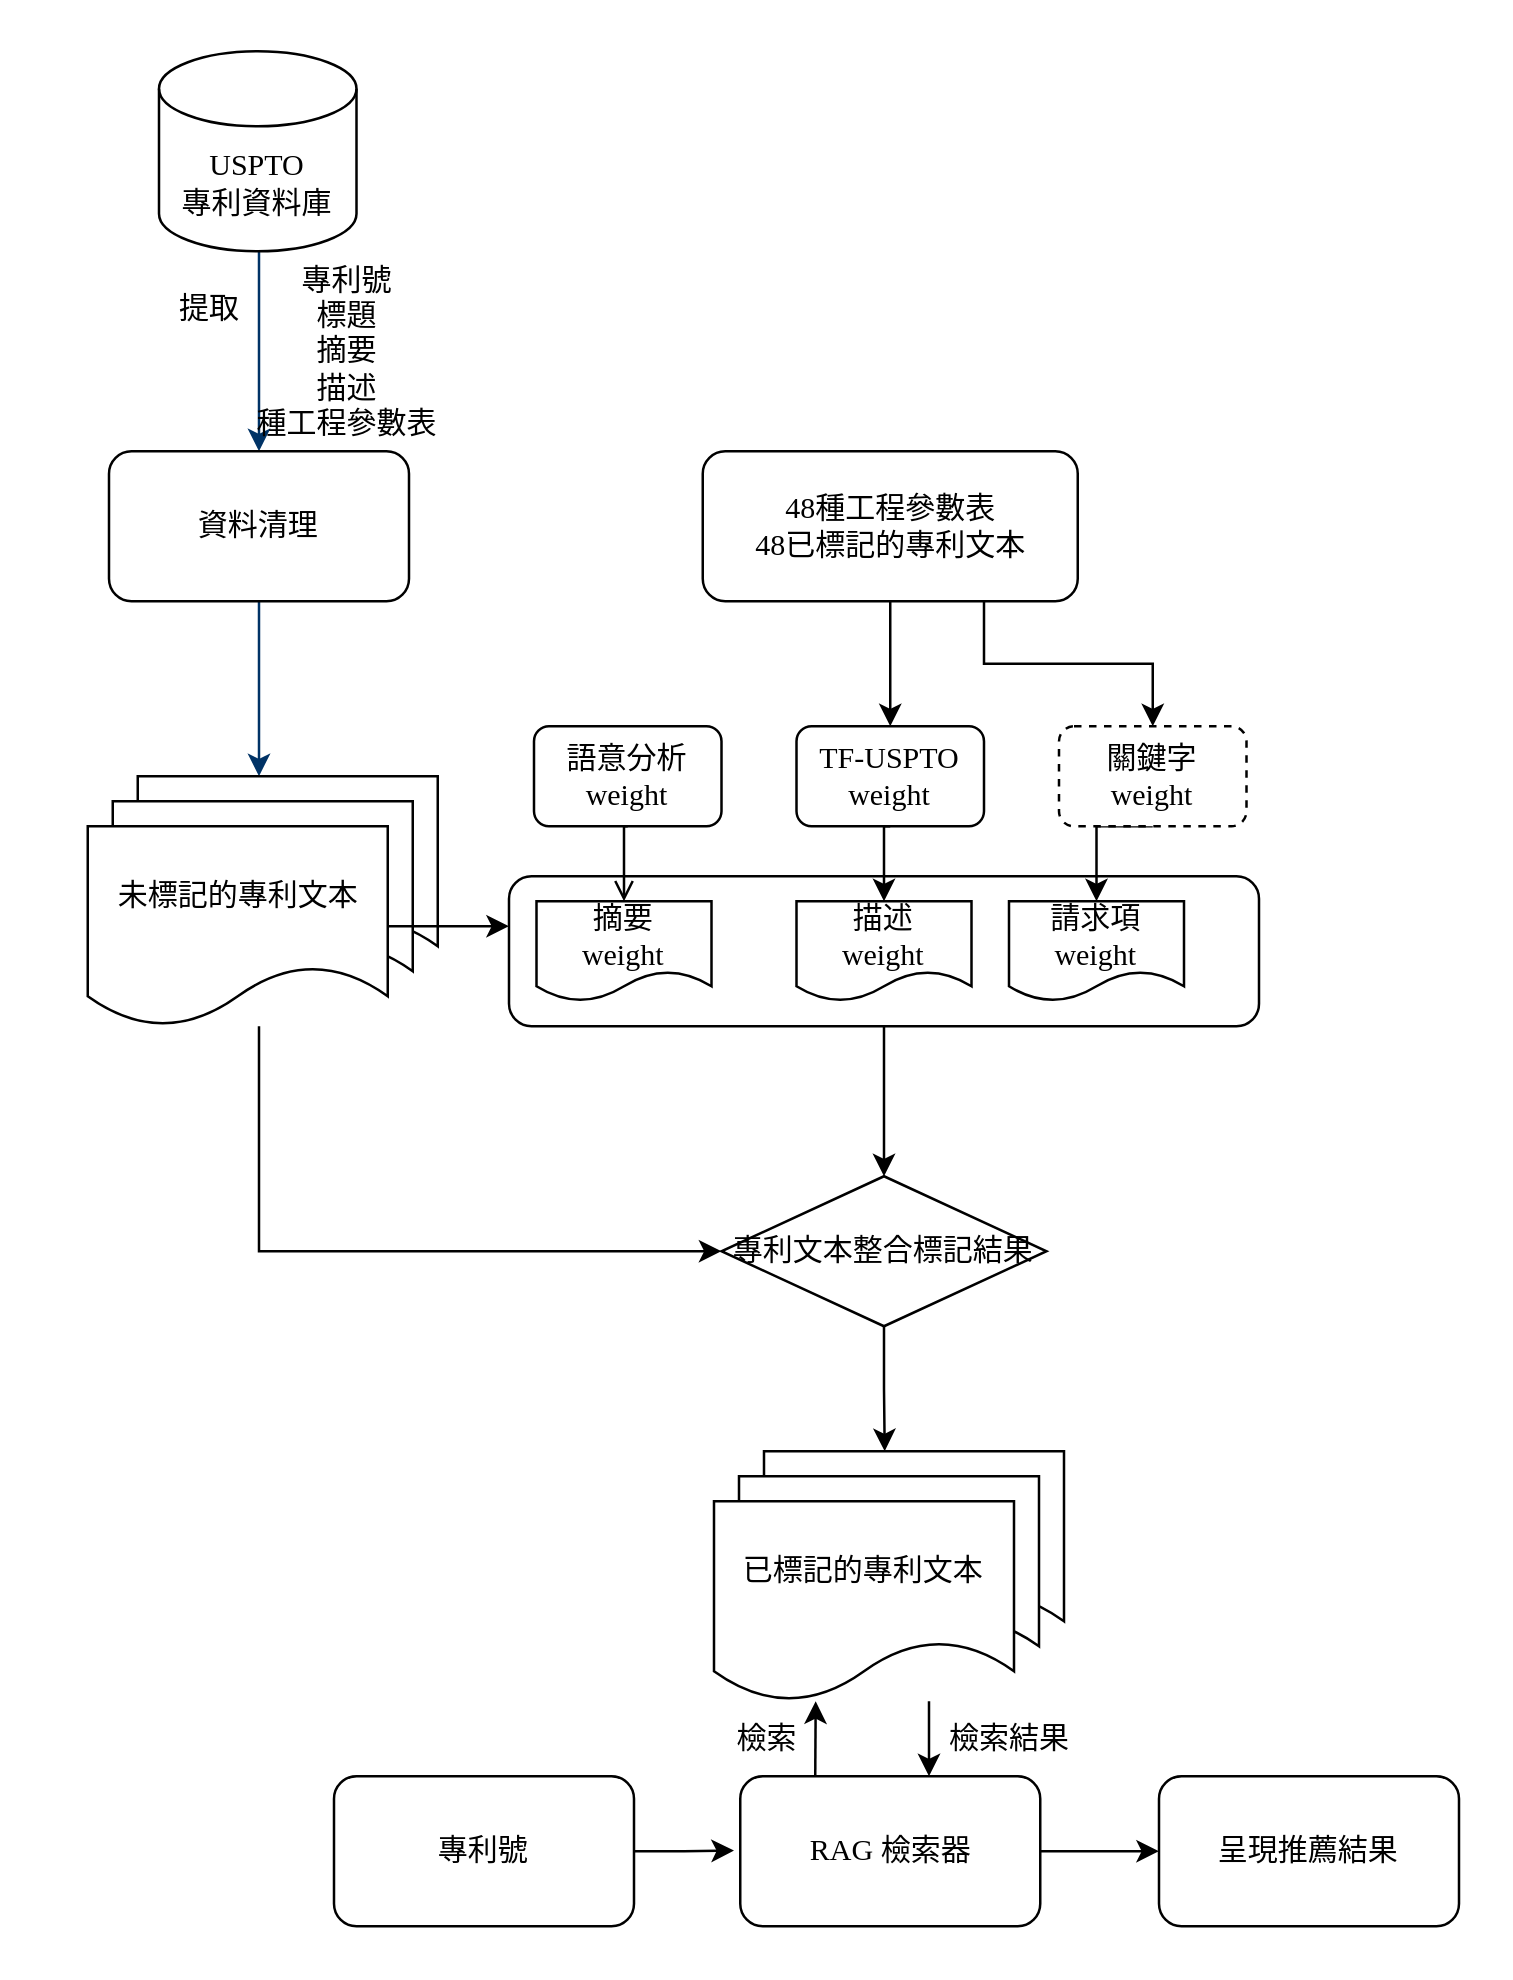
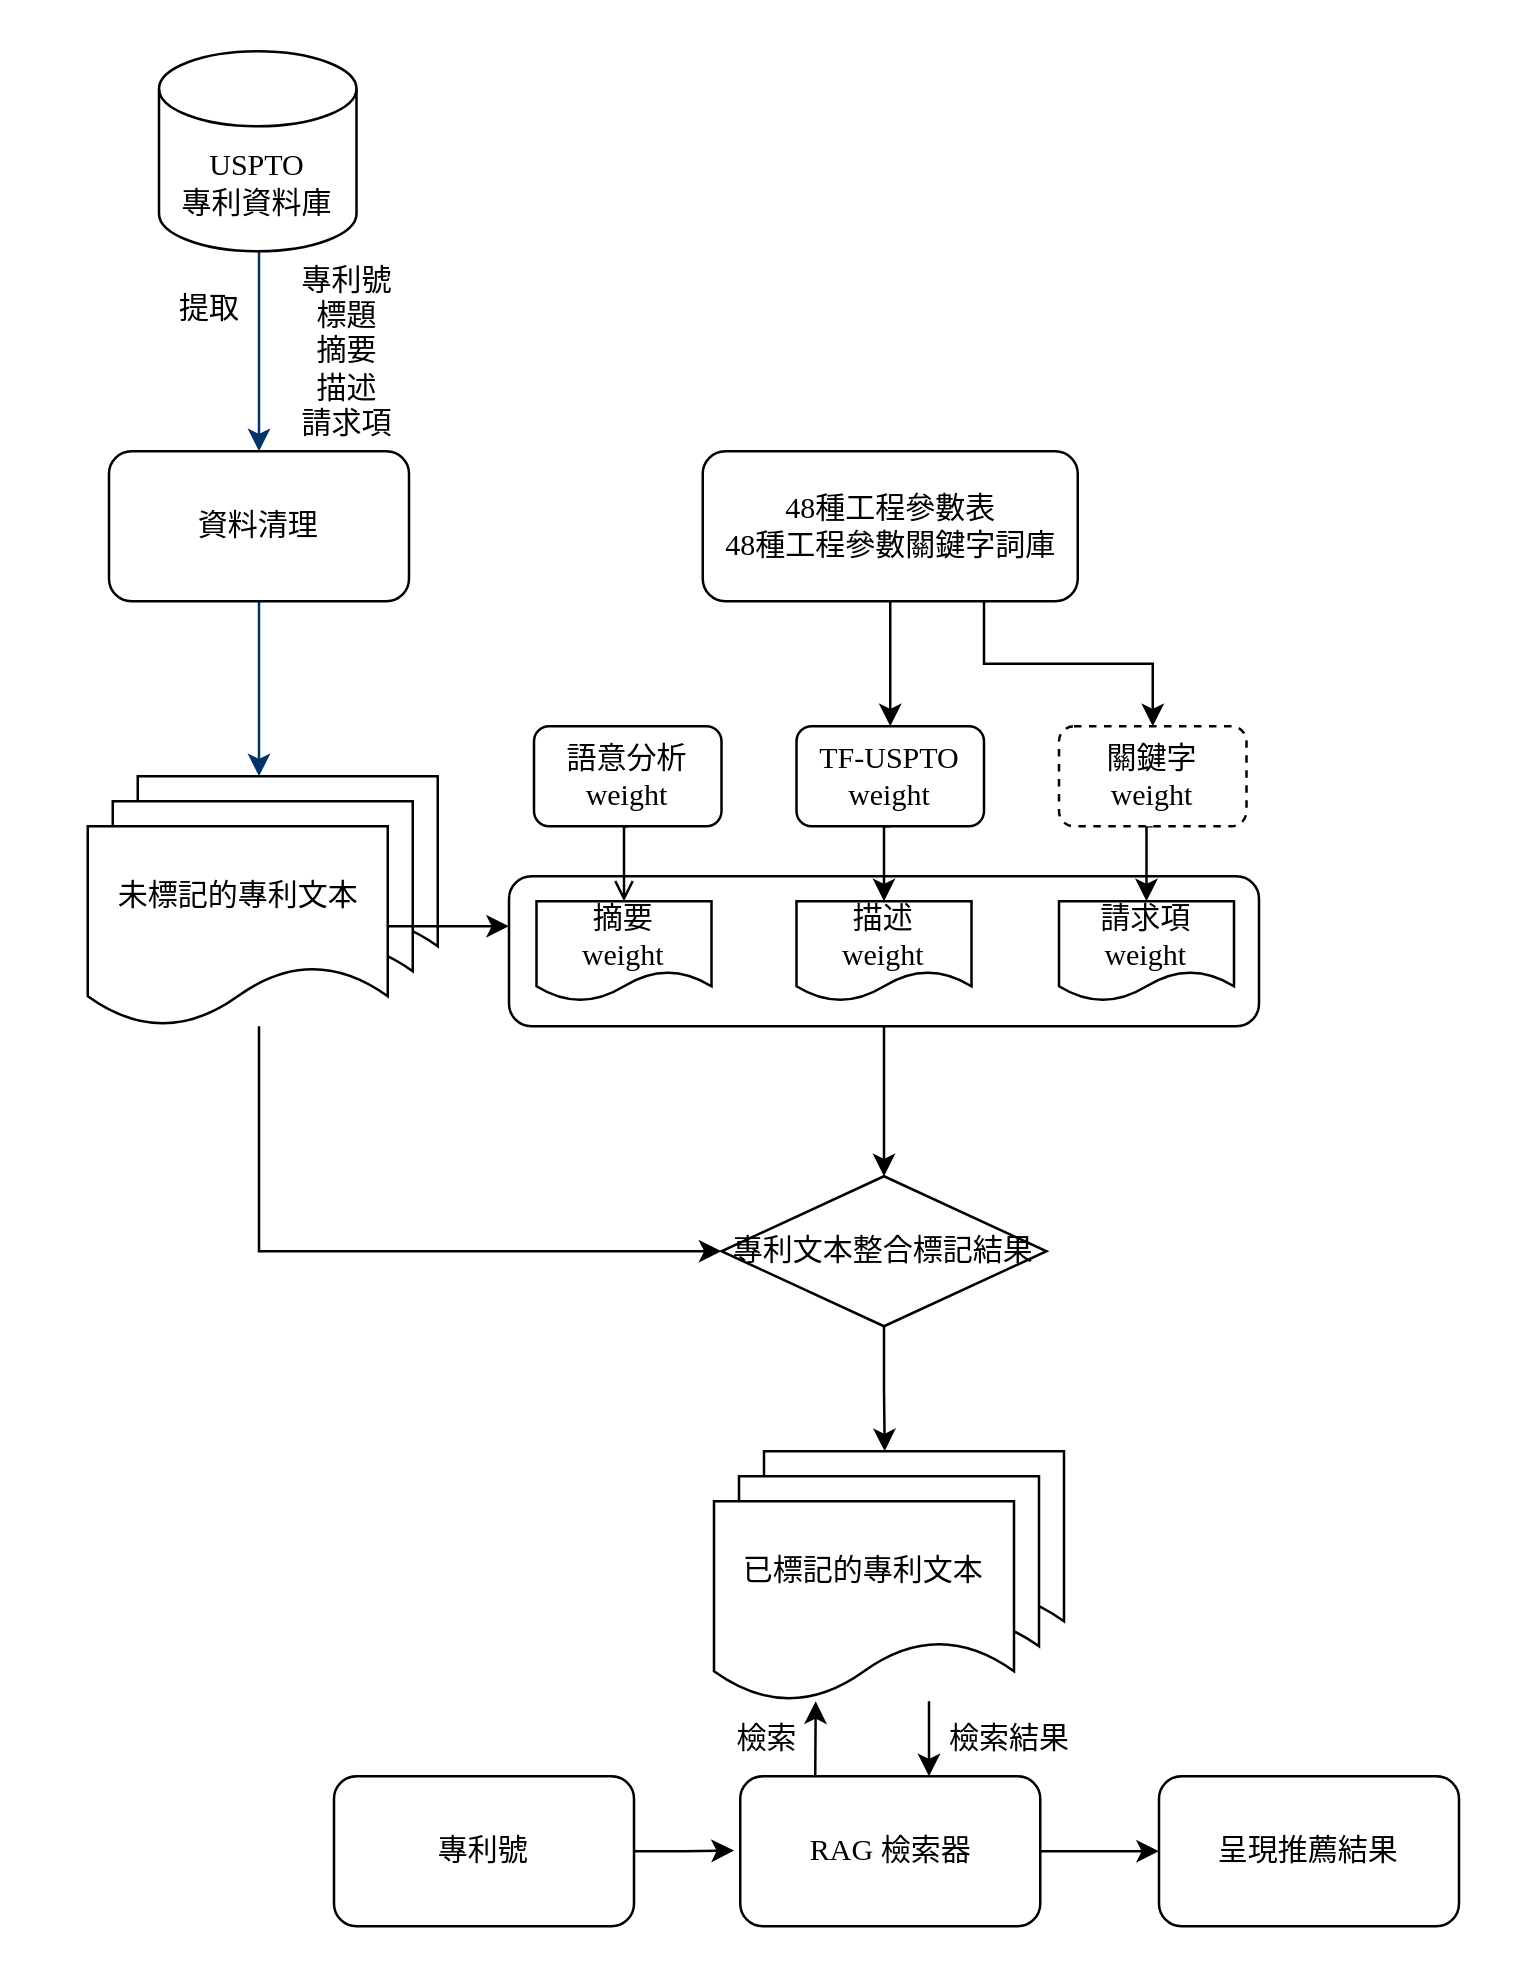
node "專利號 標題 摘要 描述 種工程參數表": label "專利號 標題 摘要 描述 種工程參數表" -> "專利號 標題 摘要 描述 請求項"
node "48種工程參數表 48已標記的專利文本": label "48種工程參數表 48已標記的專利文本" -> "48種工程參數表 48種工程參數關鍵字詞庫"
node "請求項 weight": moved (1096, 951) -> (1146, 951)
